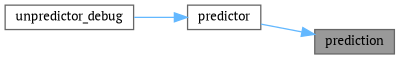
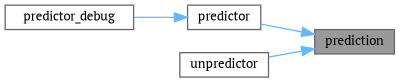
node "unpredictor_debug": label "unpredictor_debug" -> "predictor_debug"
node "unpredictor": added
